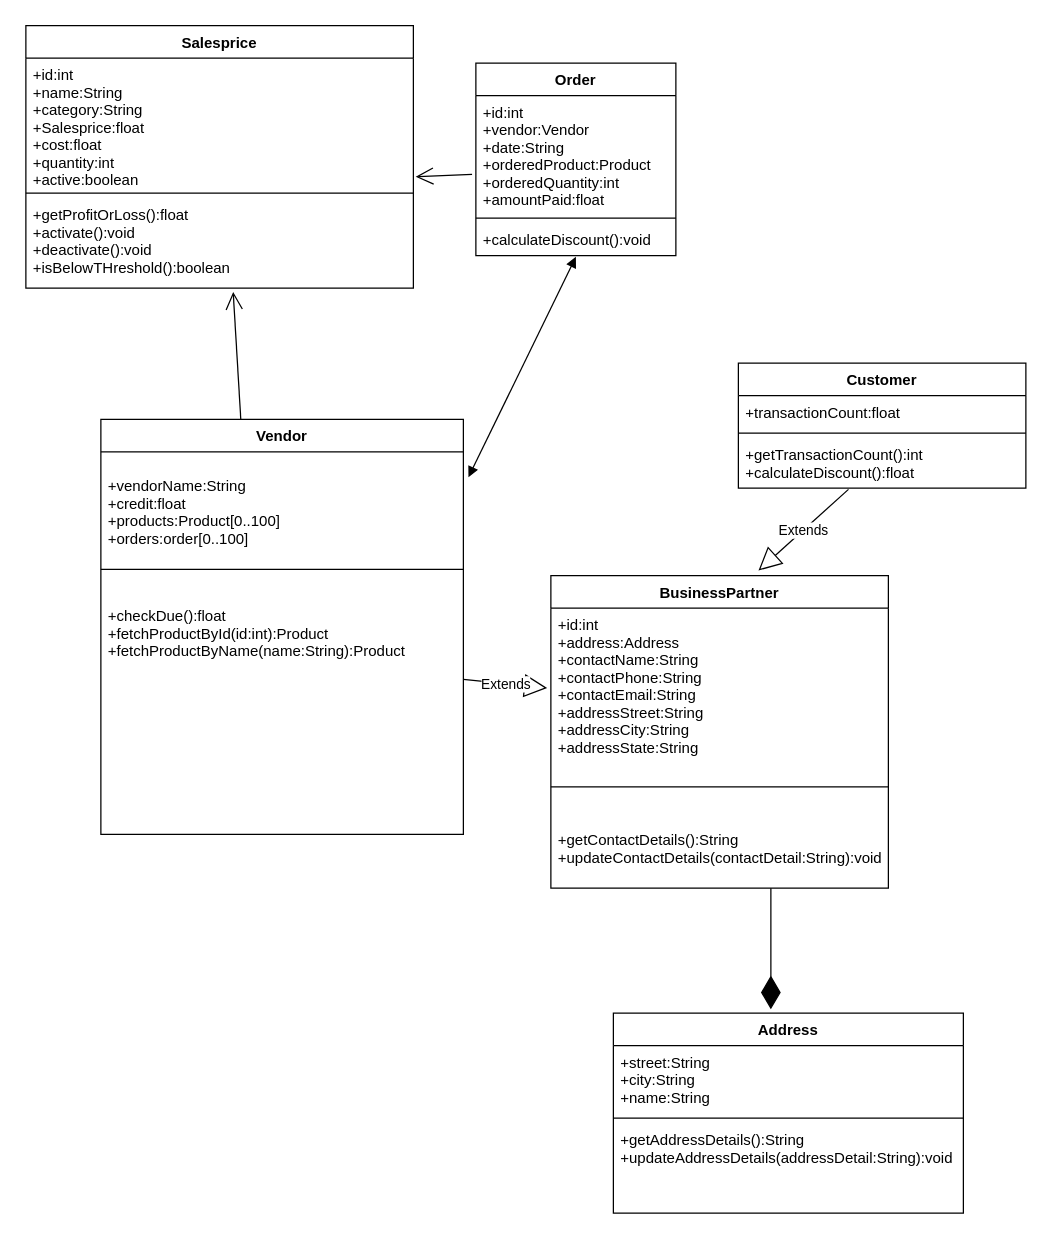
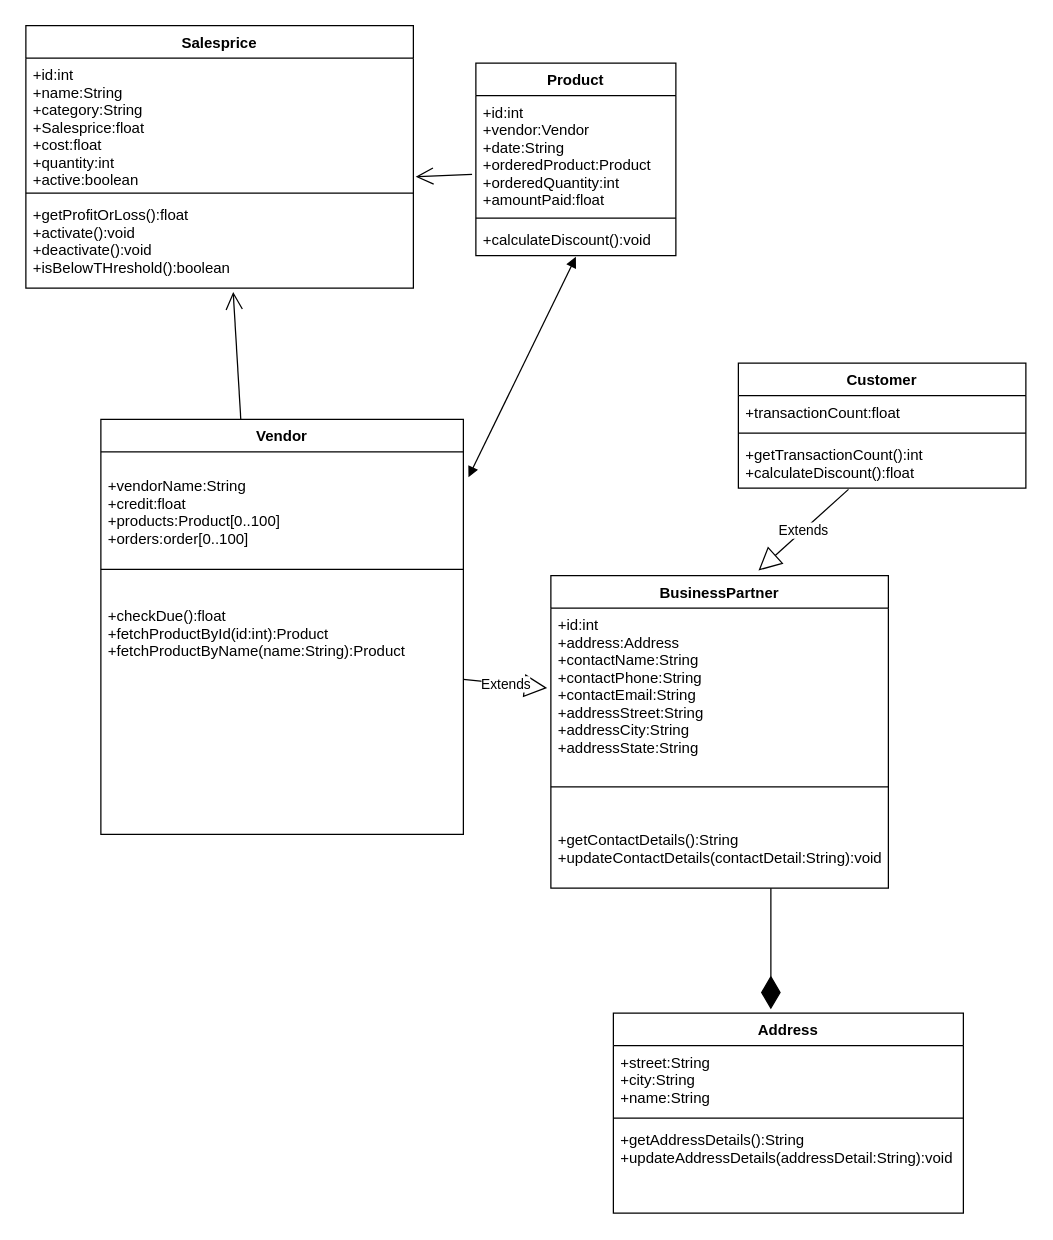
node "Order": label "Order" -> "Product"
